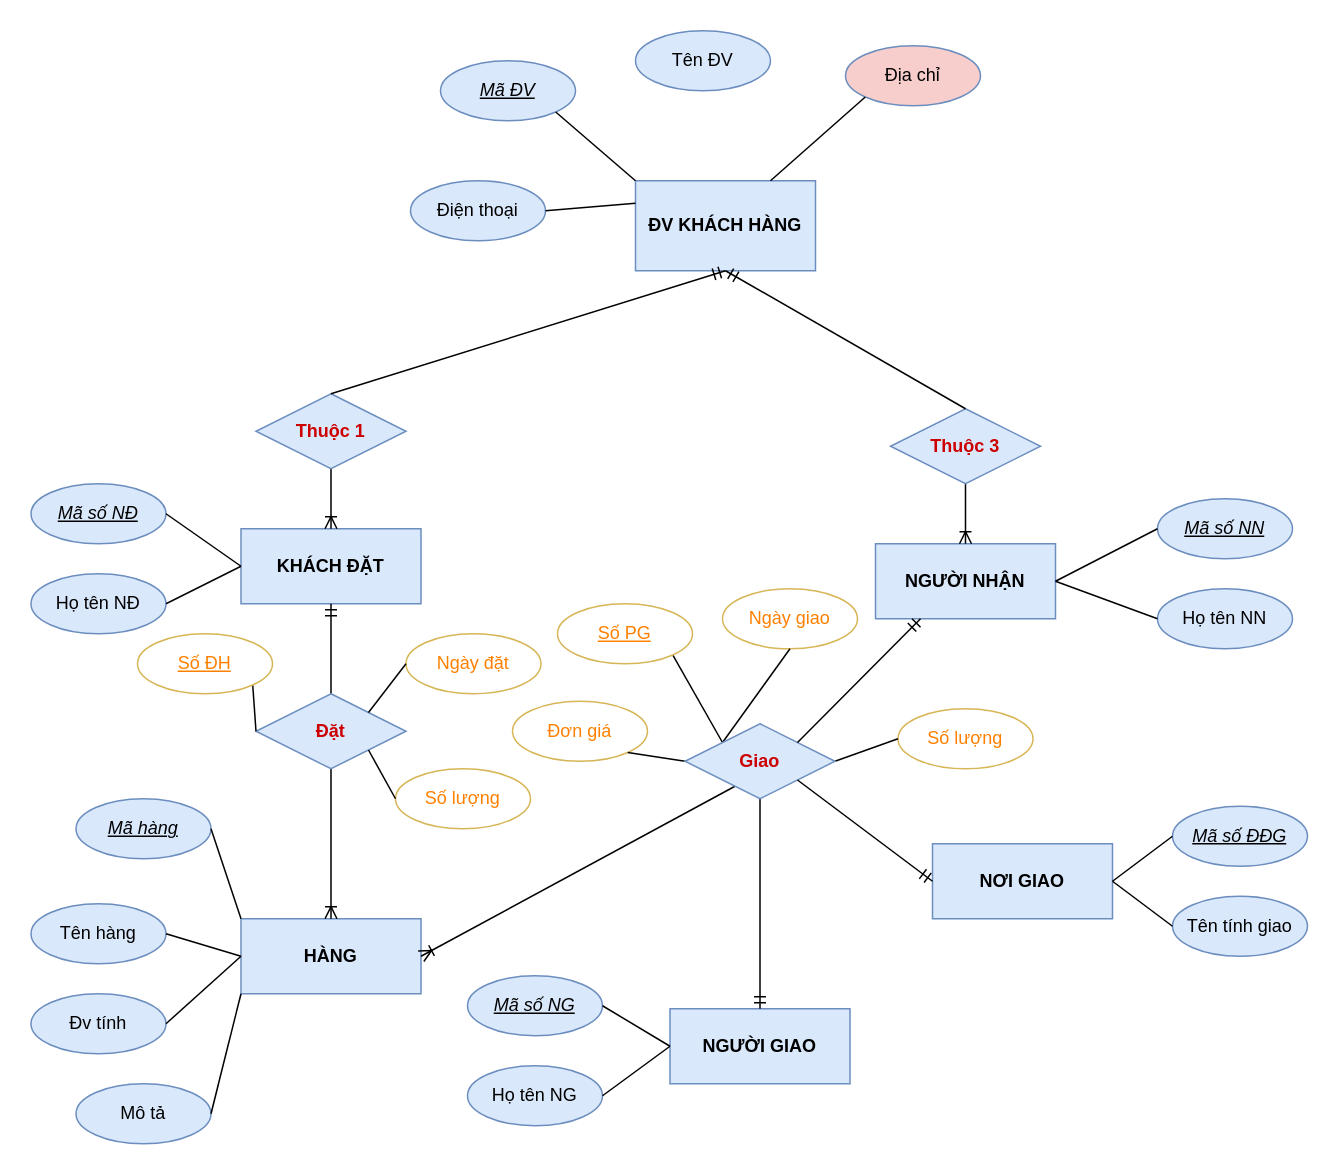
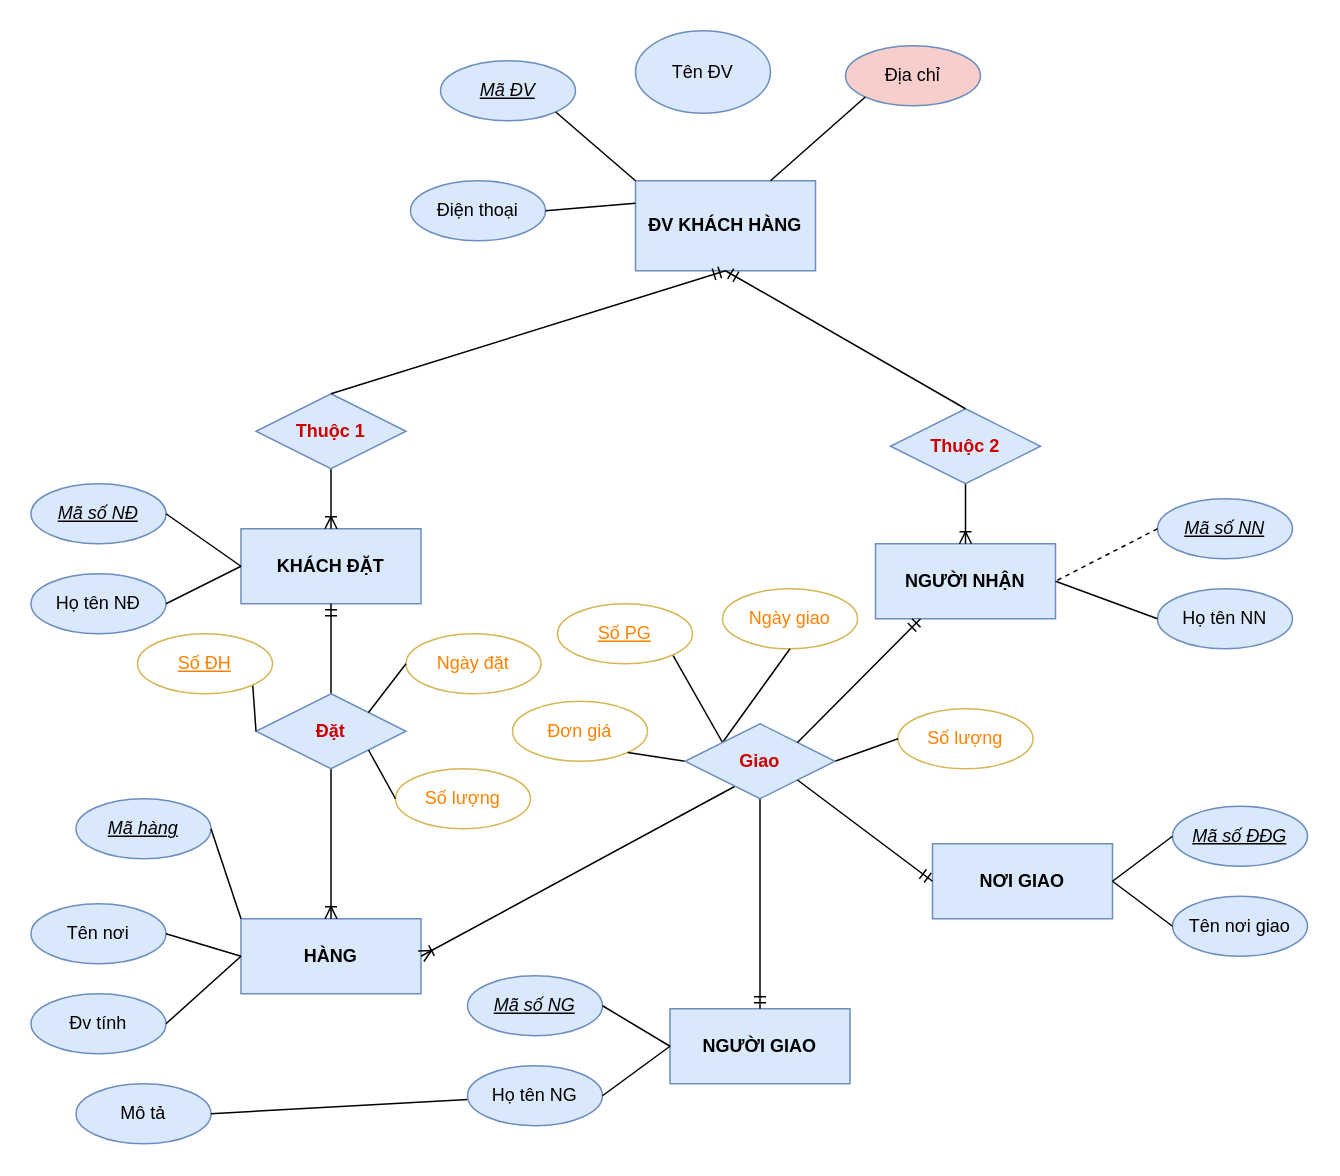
node "Tên ĐV": size 135x60 -> 135x83
node "Thuộc 3": label "Thuộc 3" -> "Thuộc 2"
edge "Mã số NN" -- "NGƯỜI NHẬN": style solid -> dashed
node "Tên tính giao": label "Tên tính giao" -> "Tên nơi giao"
node "Tên hàng": label "Tên hàng" -> "Tên nơi"
edge "HÀNG" -- "Mô tả": now "Họ tên NG" -- "Mô tả"
